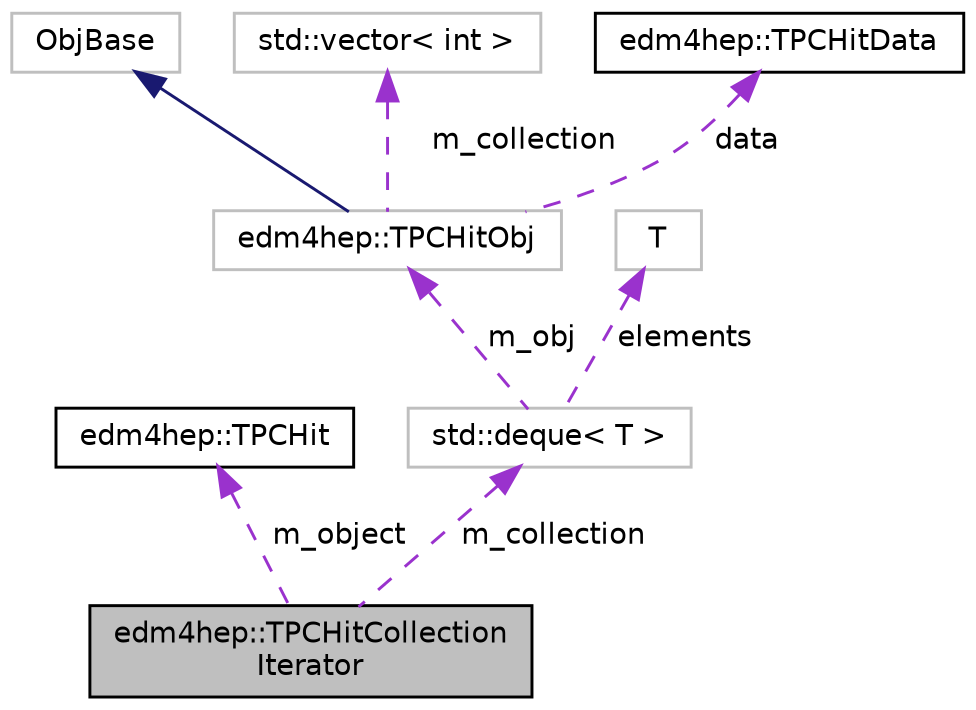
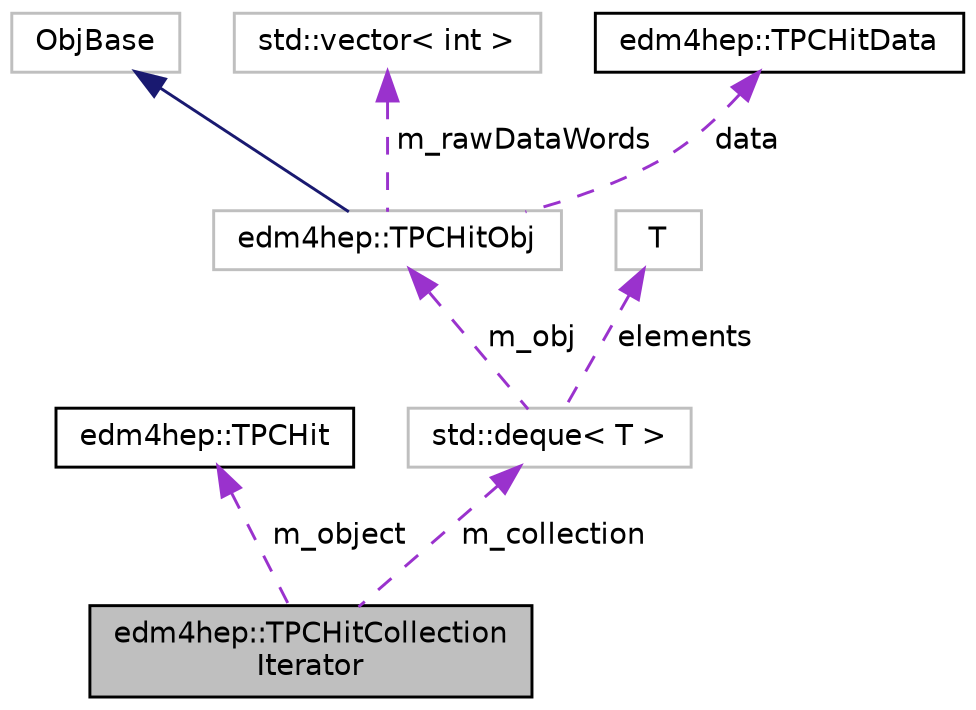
edge "edm4hep::TPCHitObj" -> "std::vector< int >": label " m_collection" -> " m_rawDataWords"
